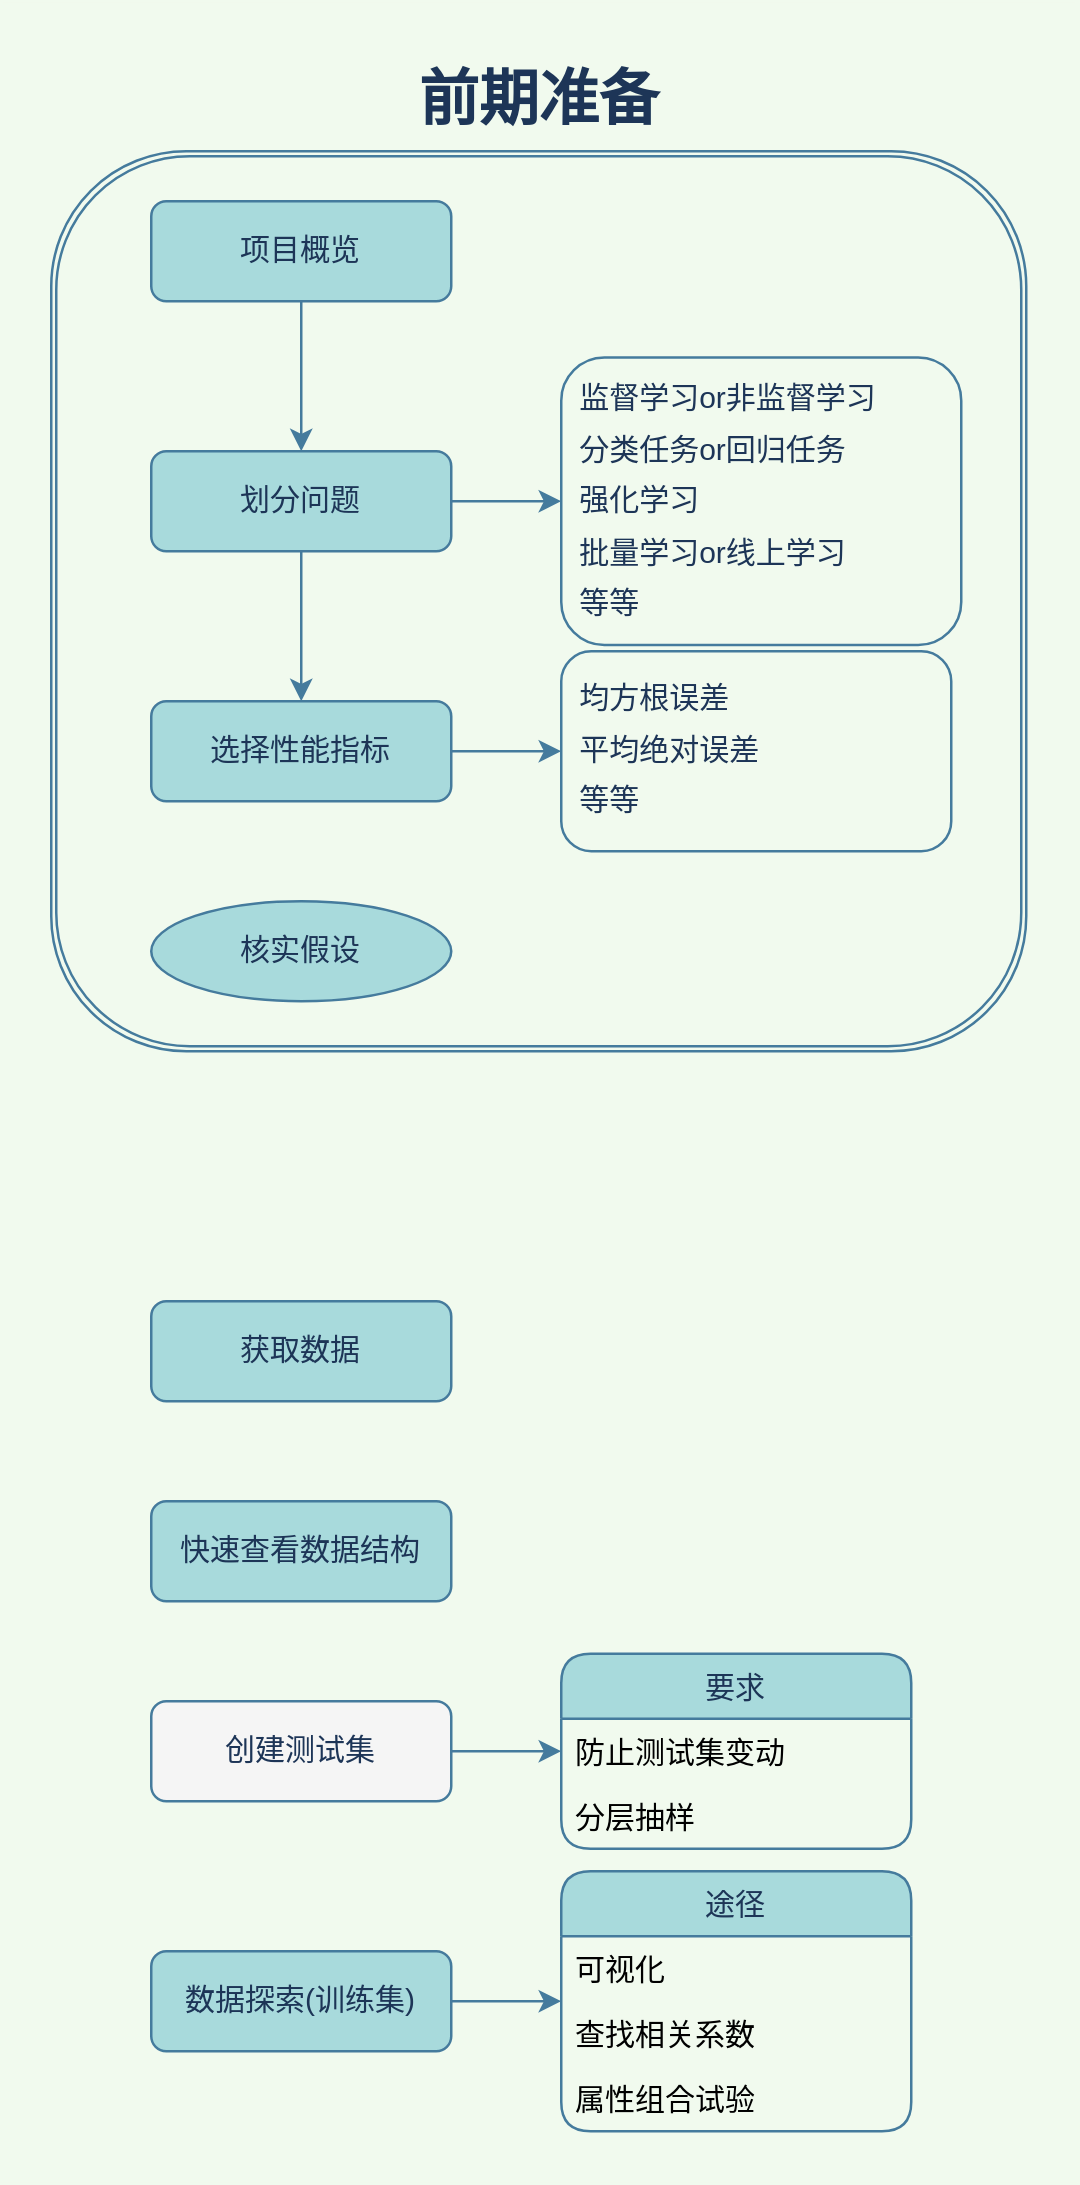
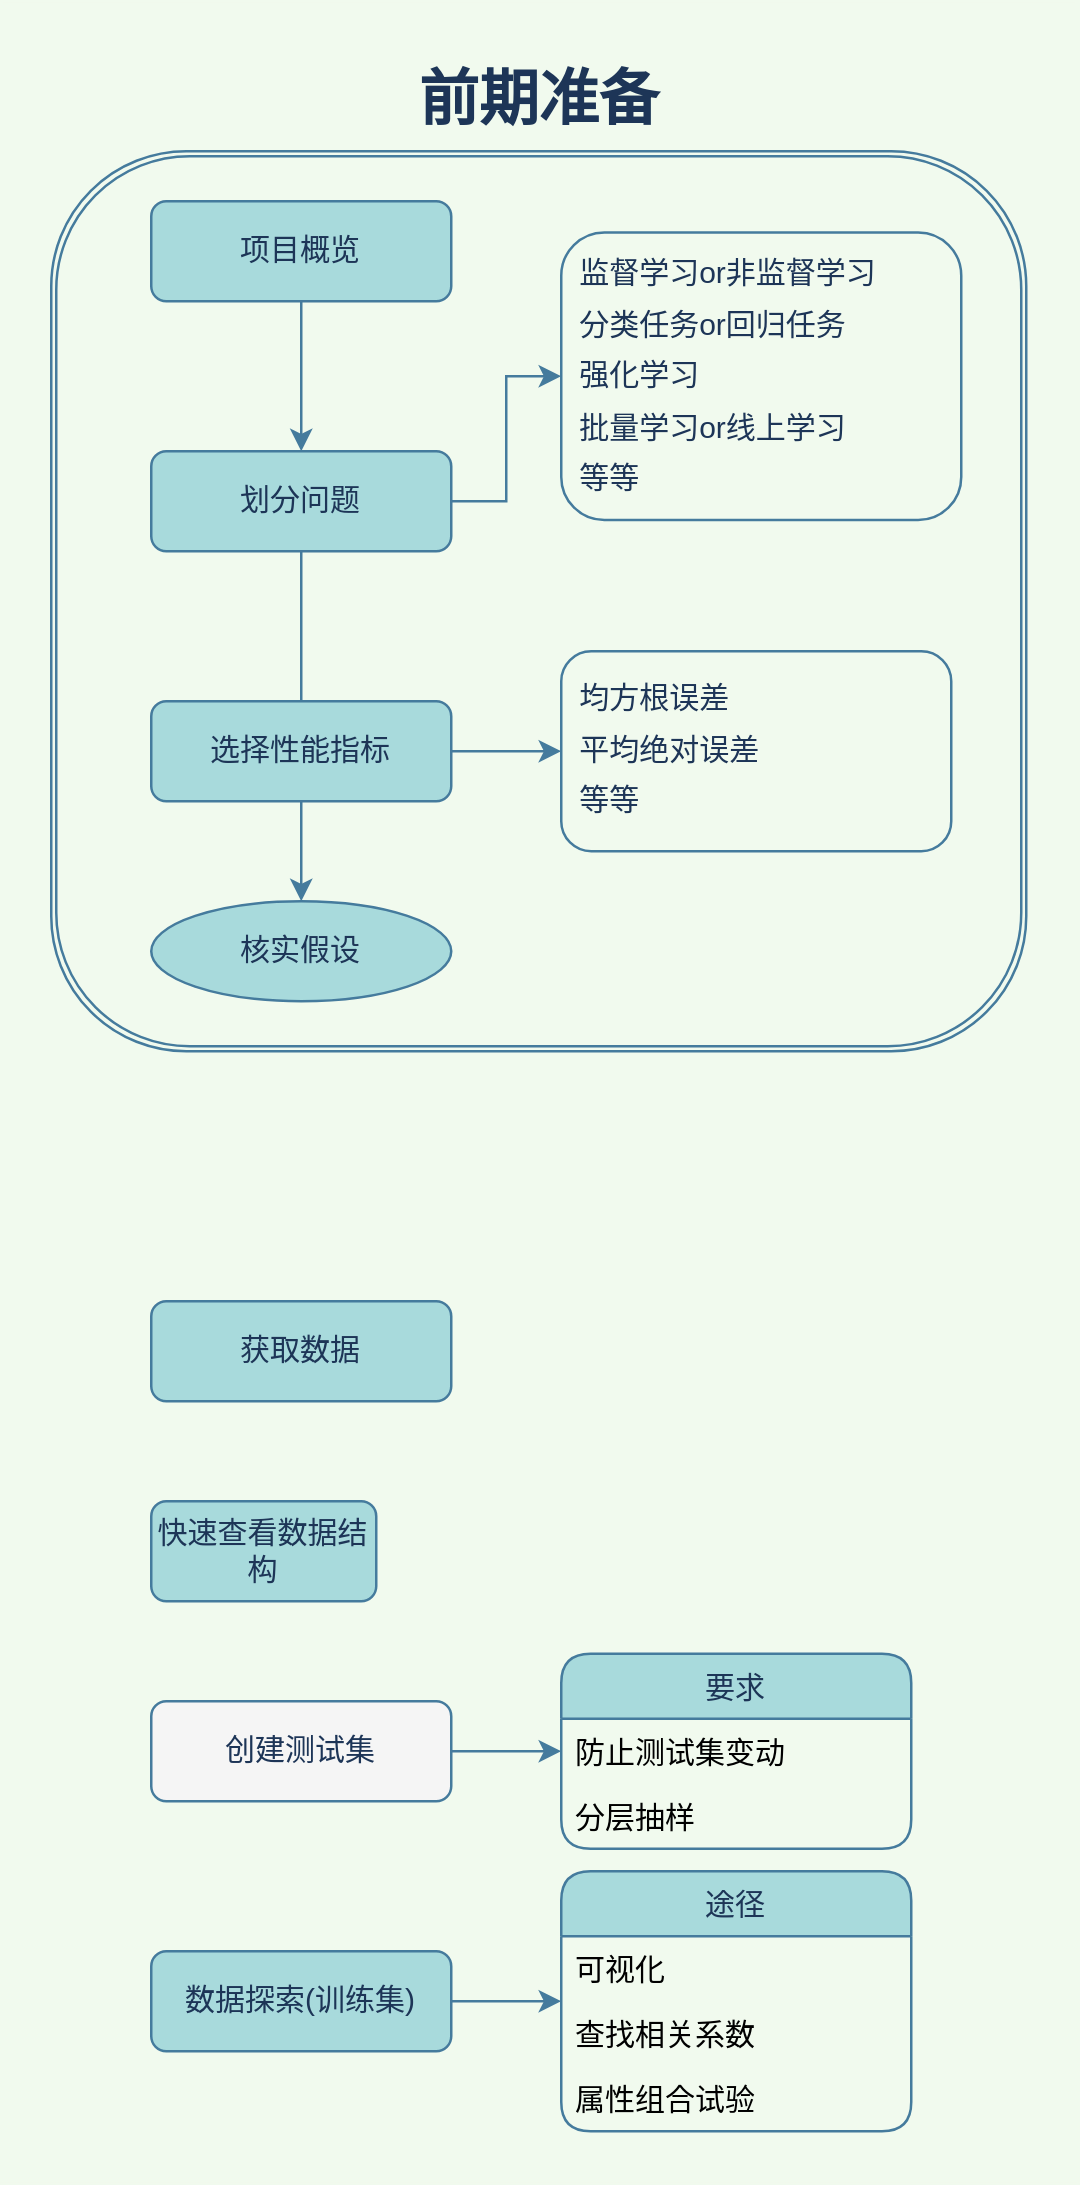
node "监督学习or非监督学习 分类任务or回归任务 强化学习 批量学习or线上学习 等等": moved (761, 501) -> (761, 376)
edge "划分问题" -> "选择性能指标": arrowhead classic -> none
edge "选择性能指标" -> "核实假设": added
node "快速查看数据结构": size 300x100 -> 225x100
